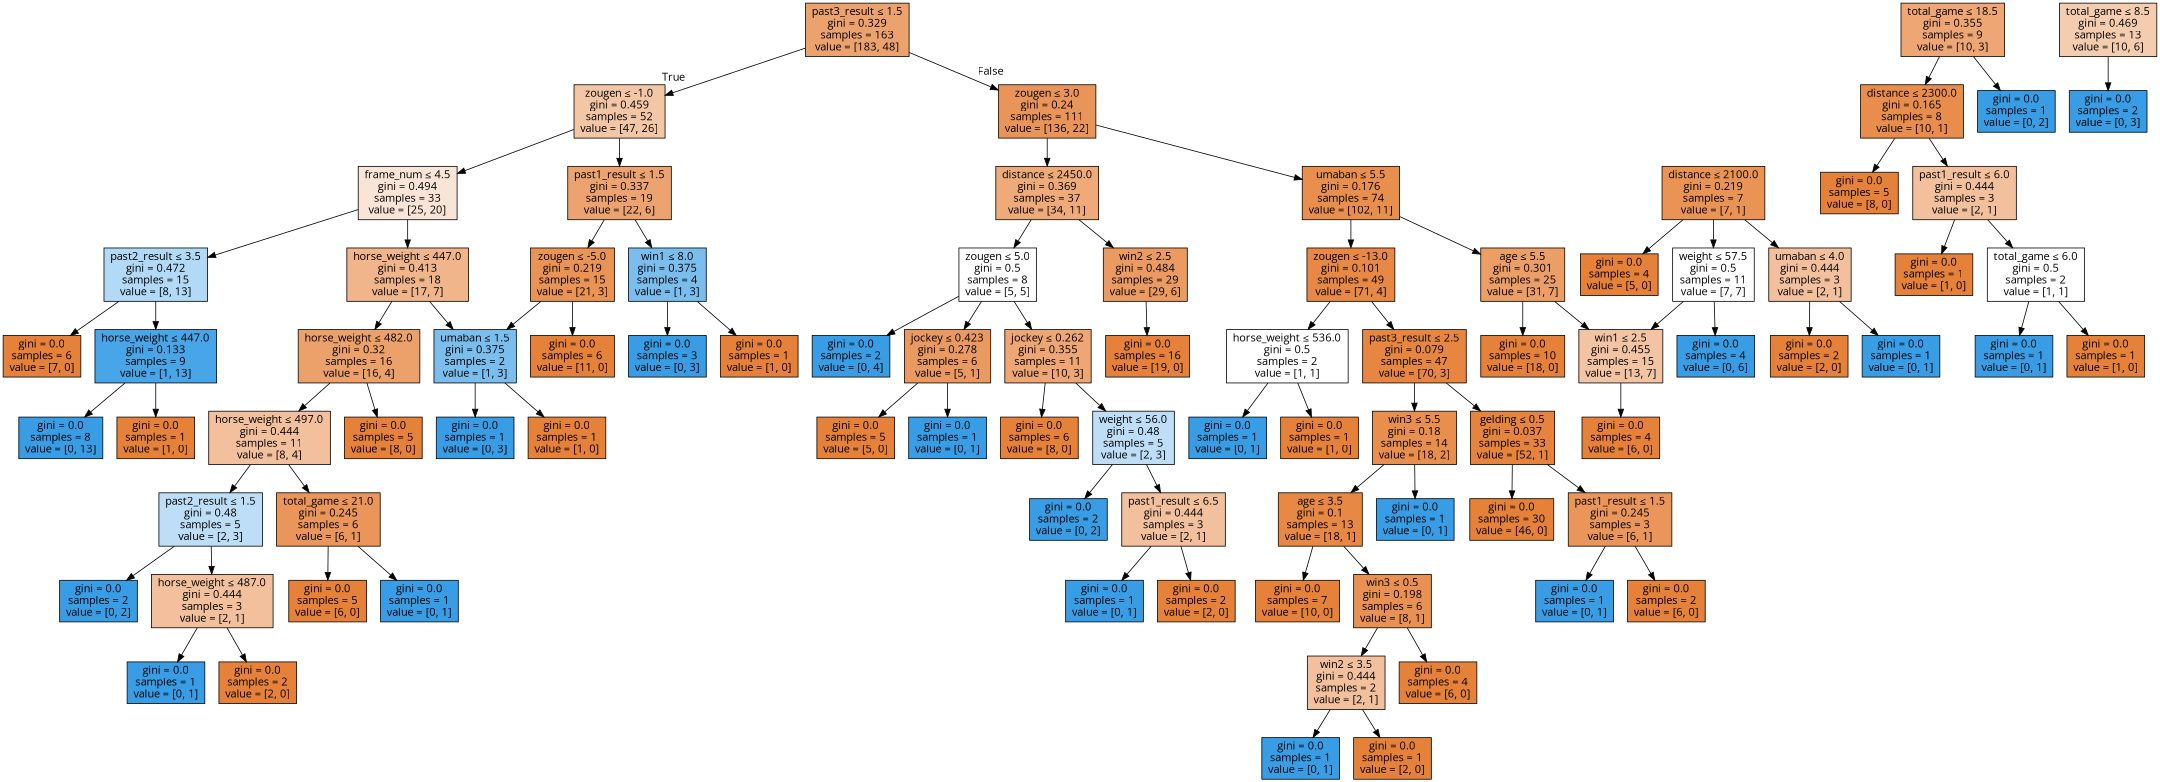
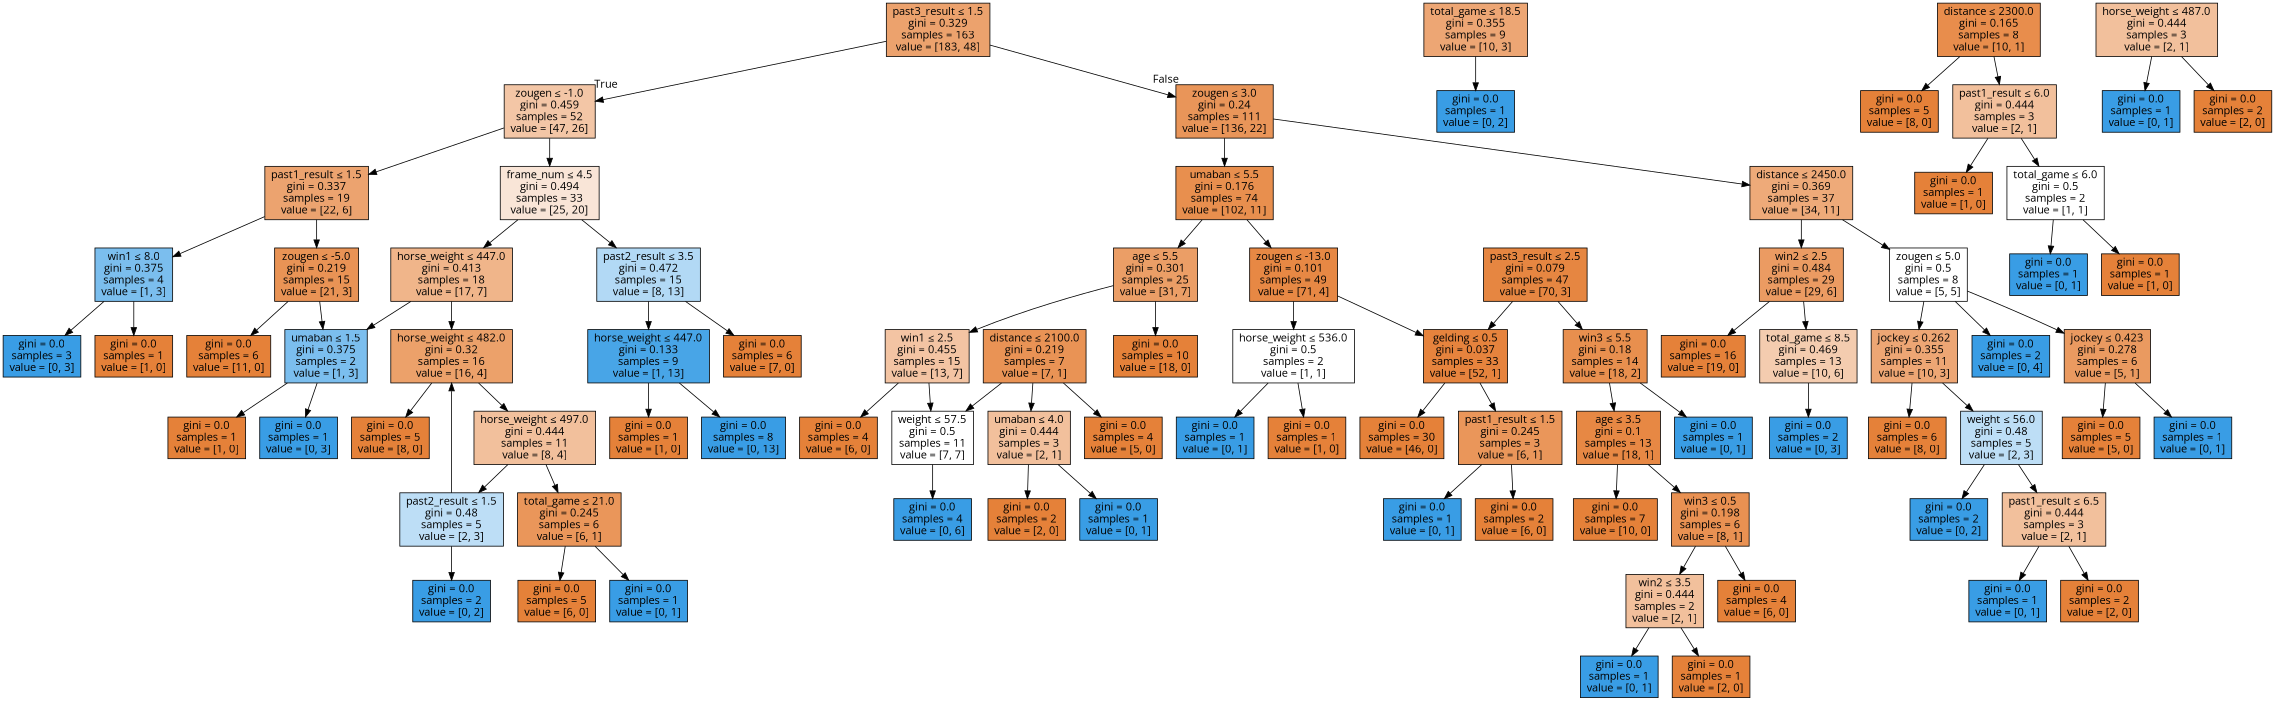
edge "total_game ≤ 18.5" -> "distance ≤ 2300.0": removed
edge "win2 ≤ 2.5" -> "total_game ≤ 8.5": added
edge "zougen ≤ -13.0" -> "past3_result ≤ 2.5": now "zougen ≤ -13.0" -> "gelding ≤ 0.5"
edge "weight ≤ 57.5" -> "win1 ≤ 2.5": reversed
edge "past2_result ≤ 1.5" -> "horse_weight ≤ 487.0": now "past2_result ≤ 1.5" -> "horse_weight ≤ 482.0"
